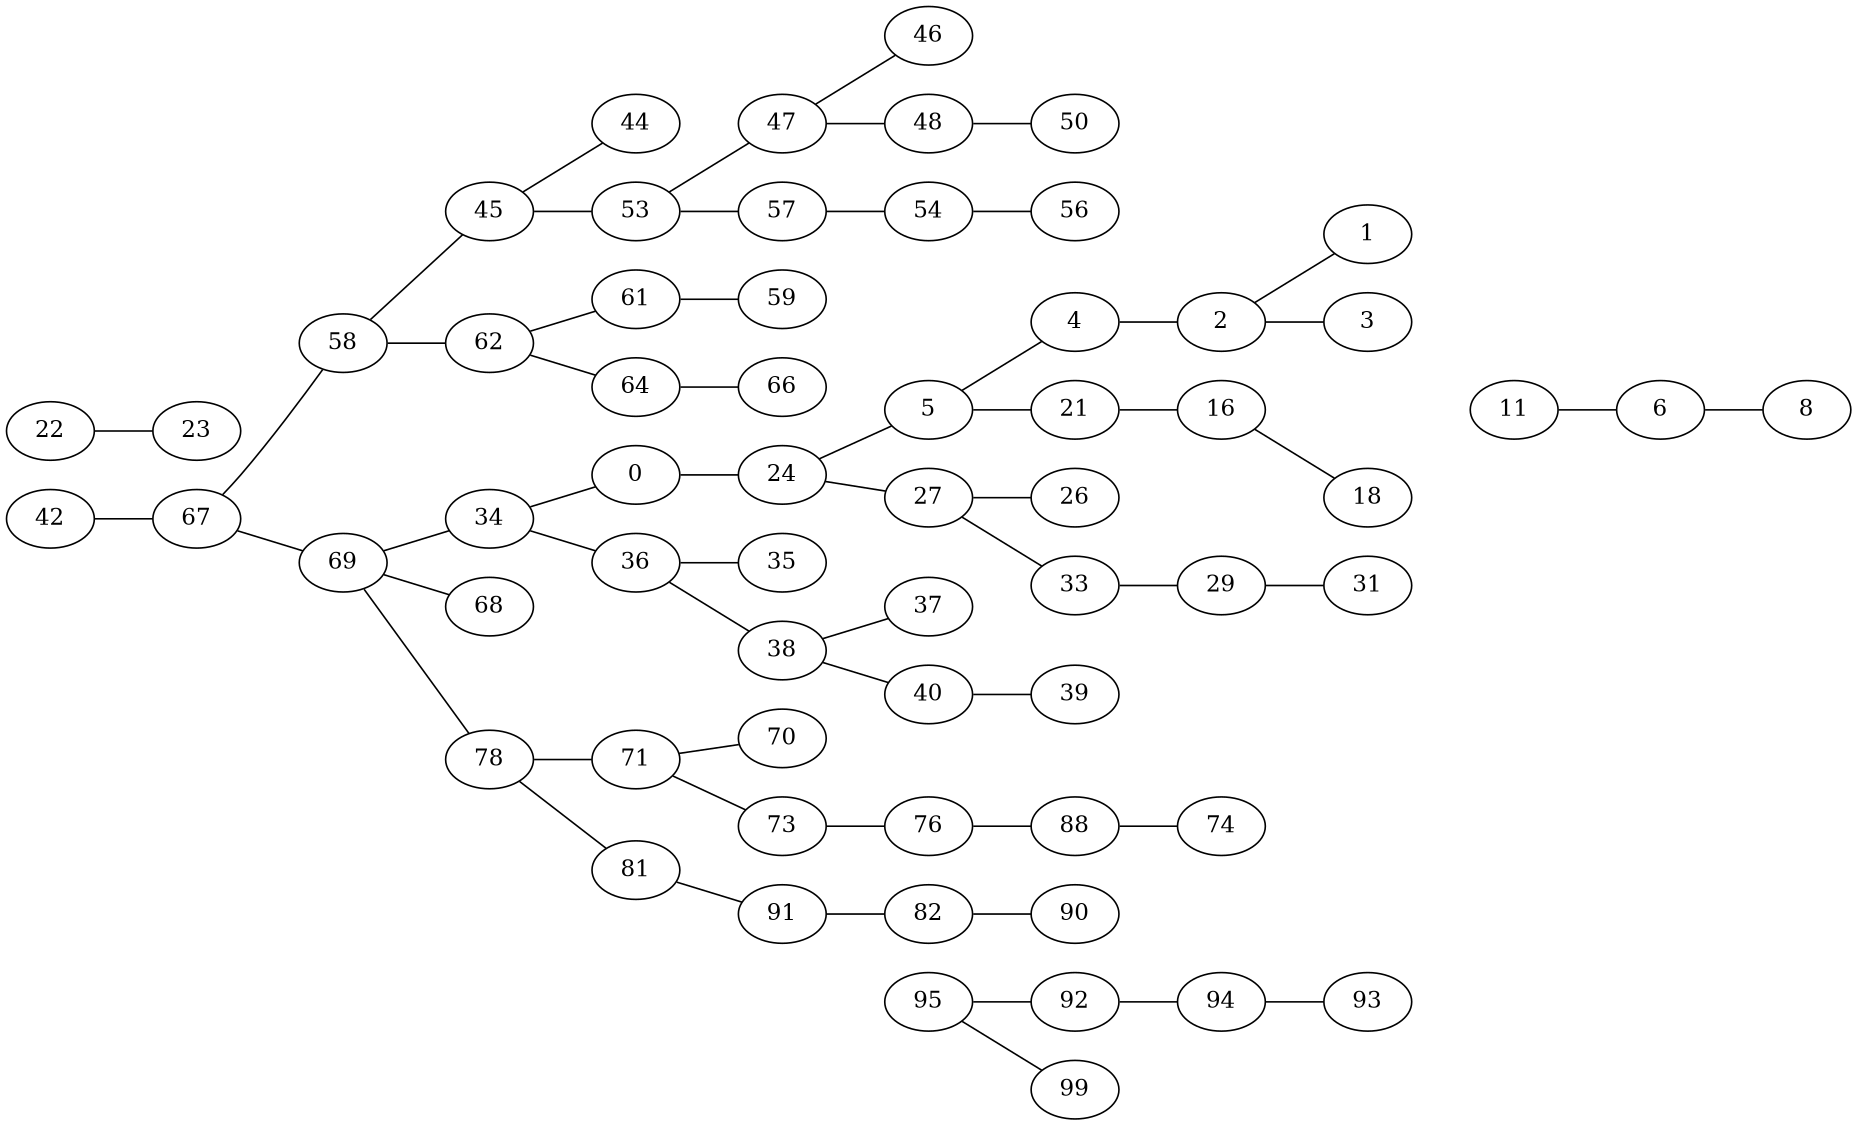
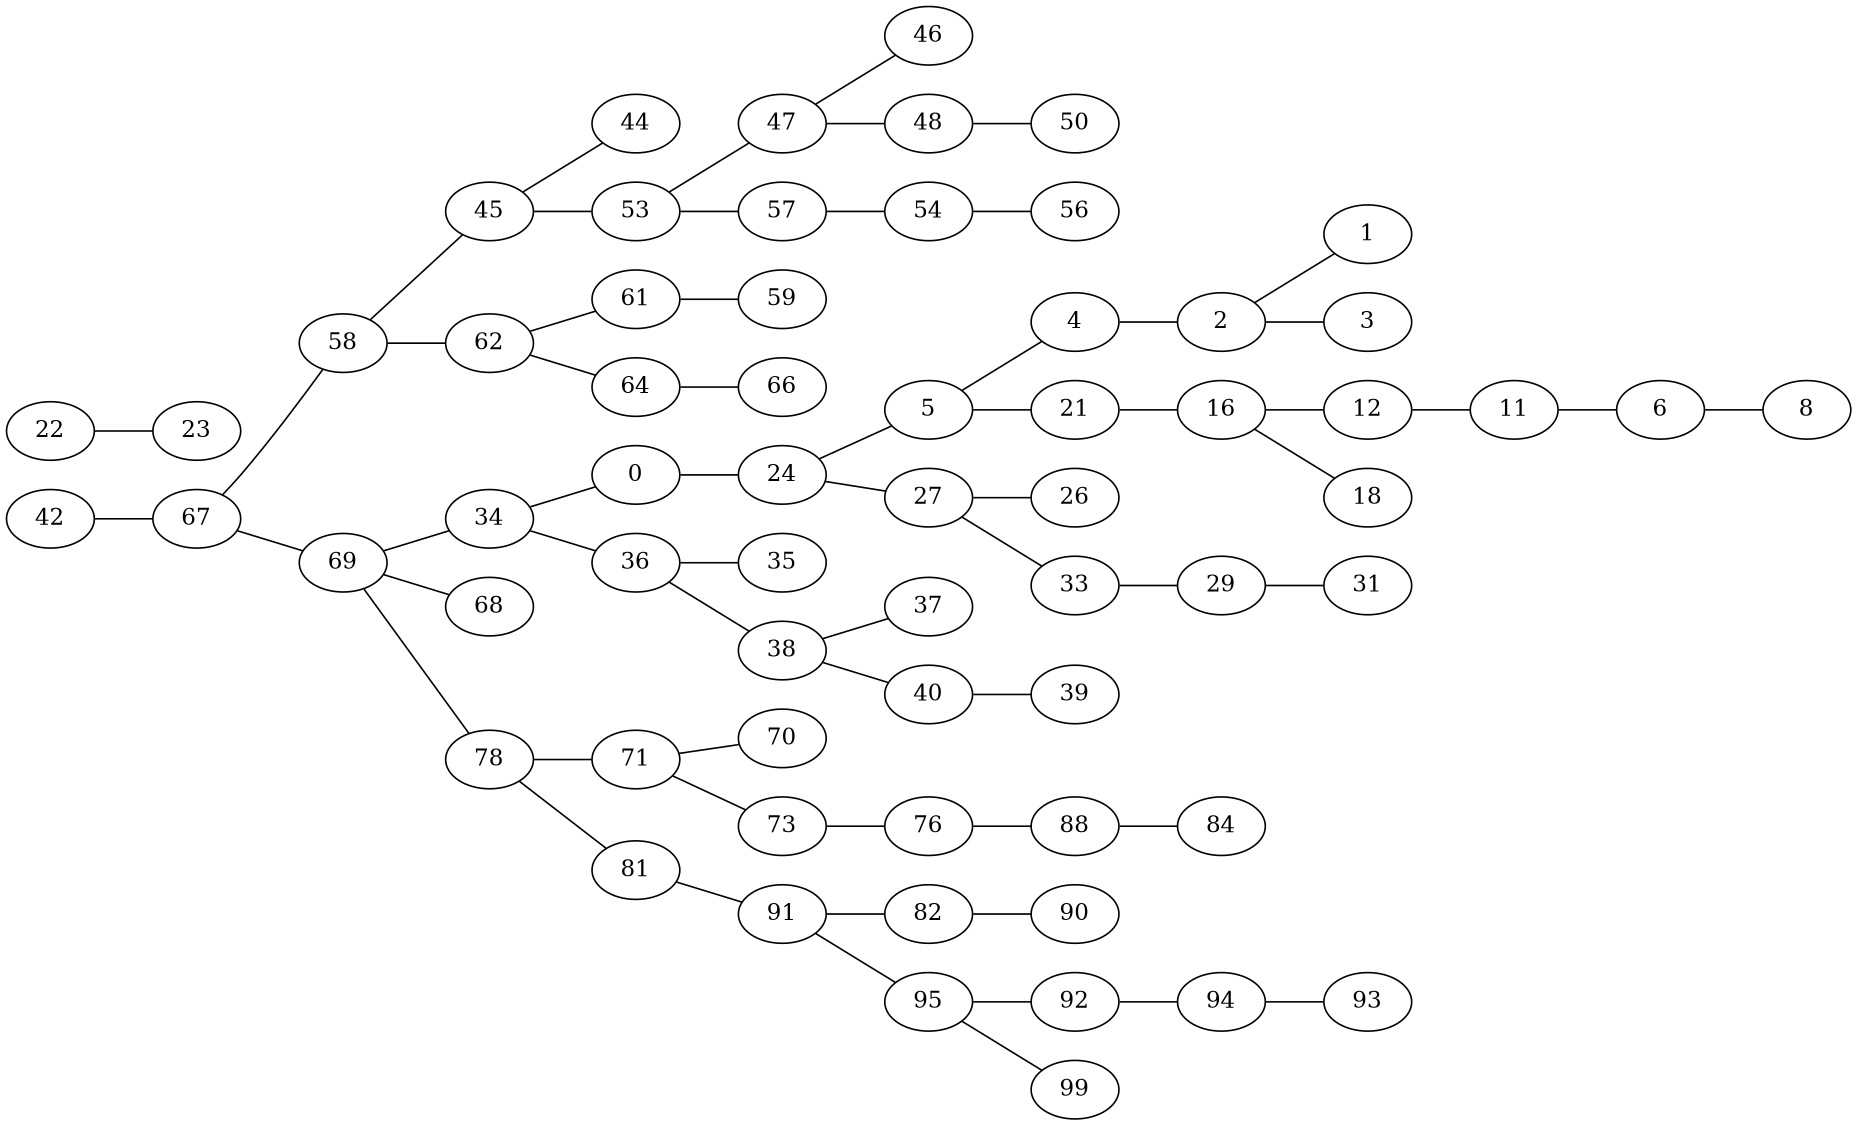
node "12": added
node "74": label "74" -> "84"
edge "91" -- "95": added
